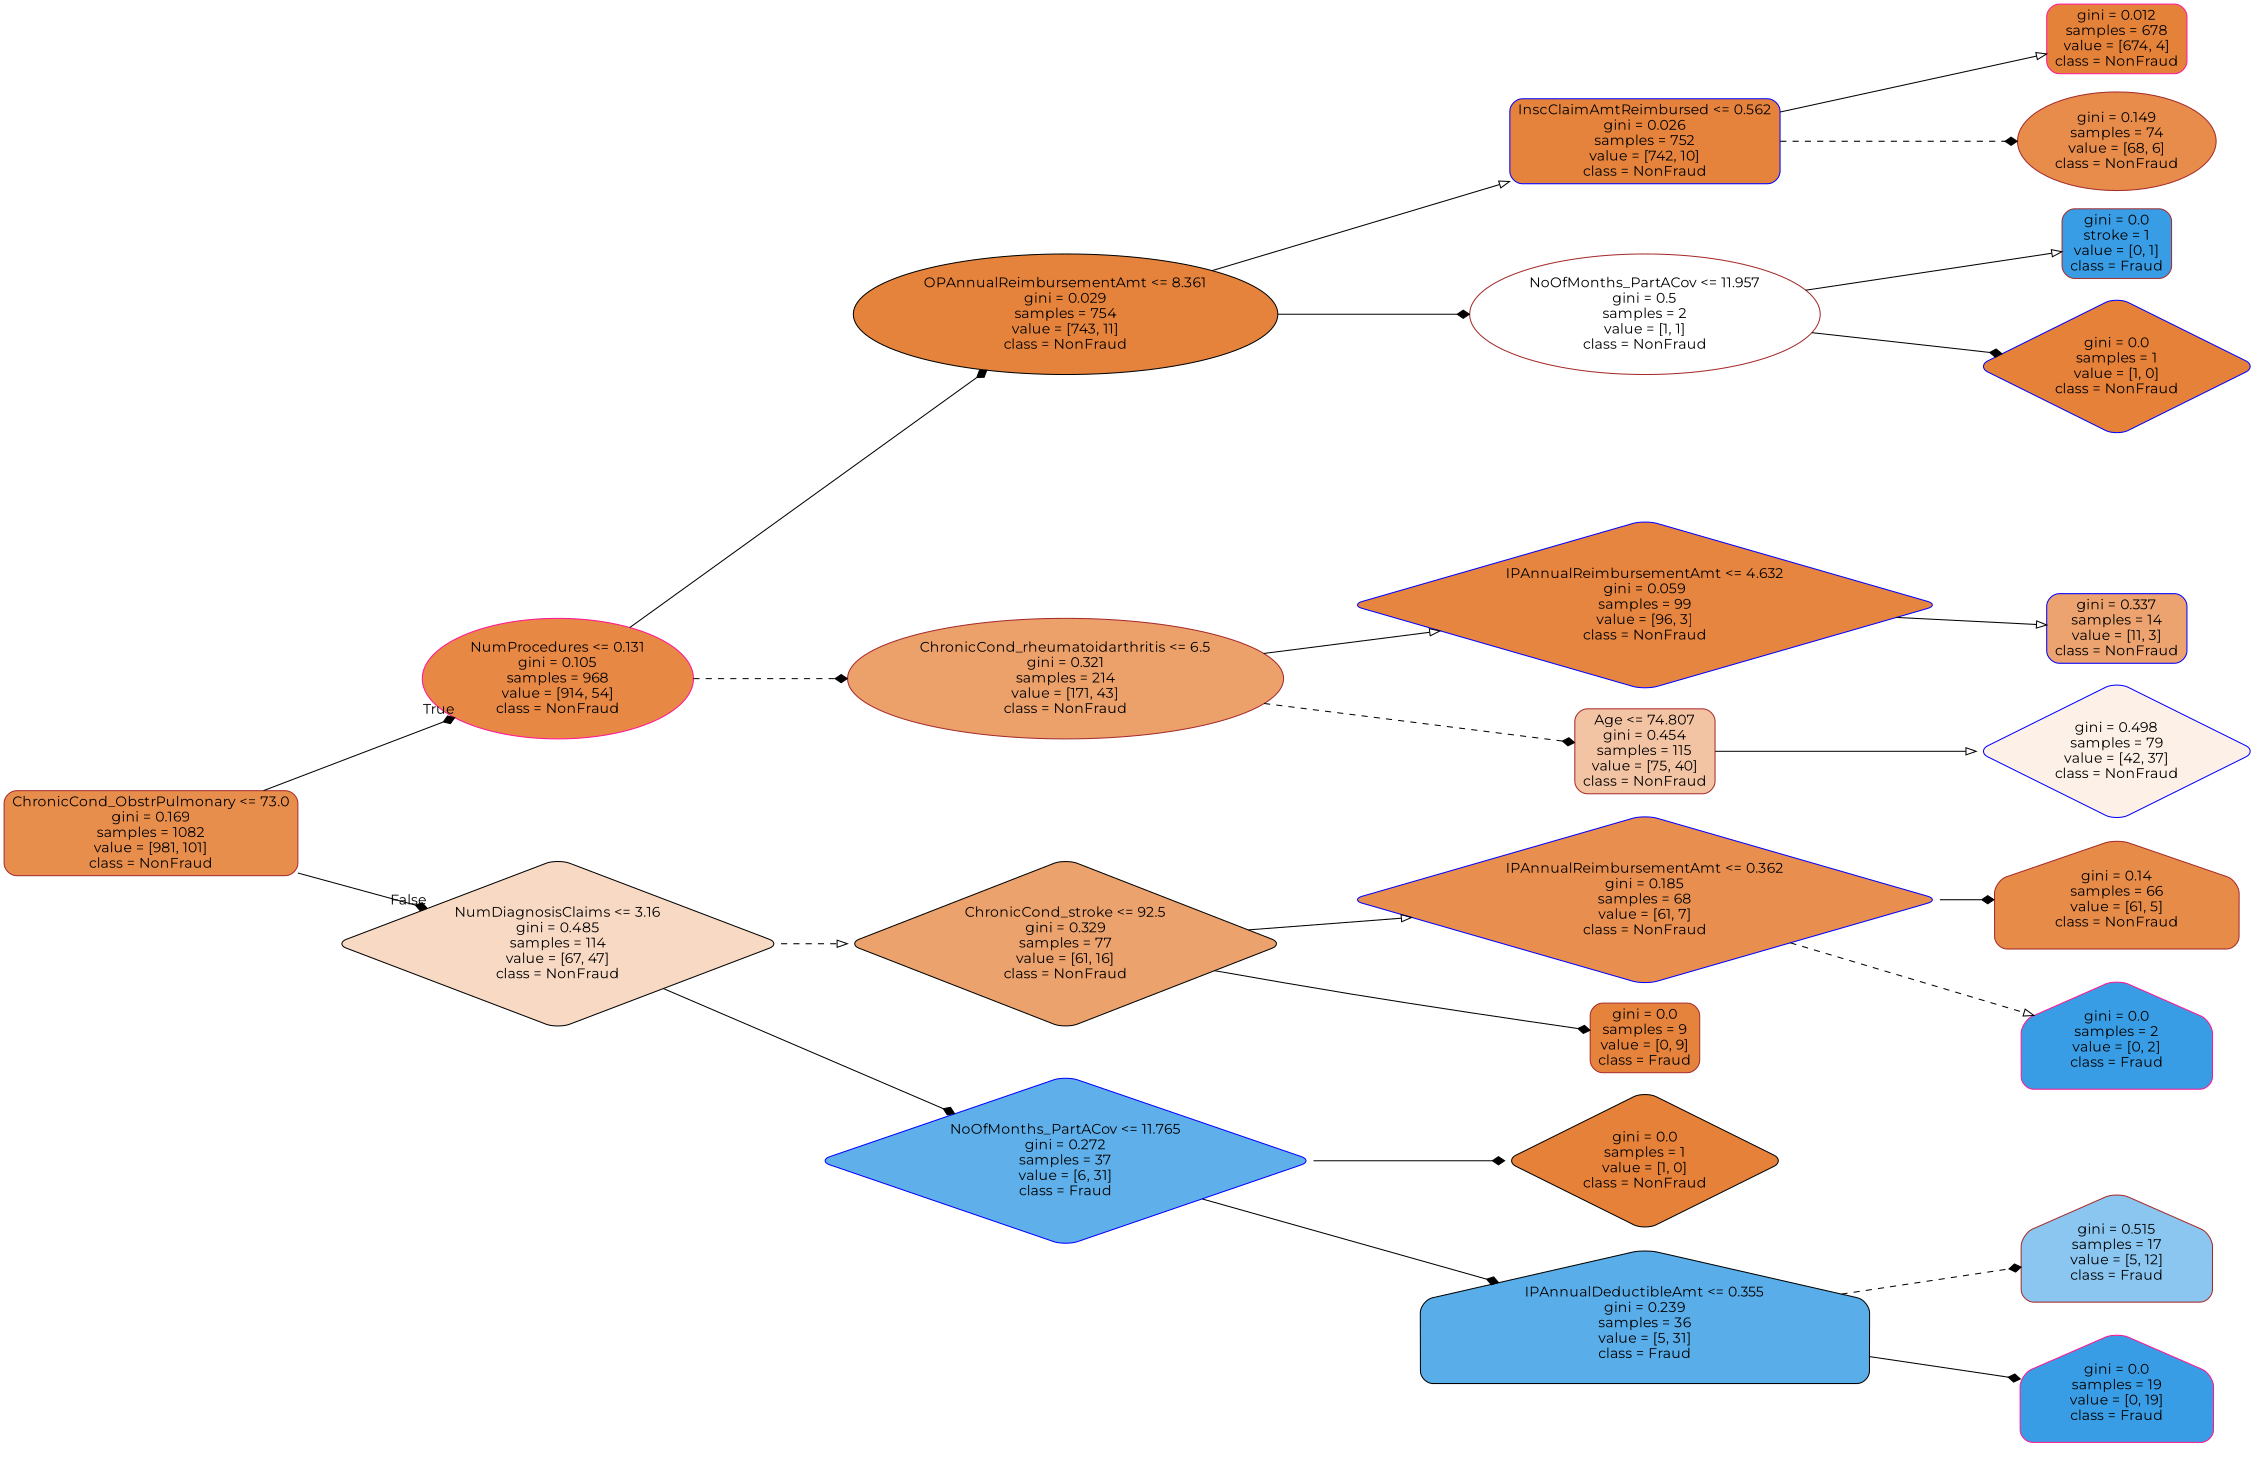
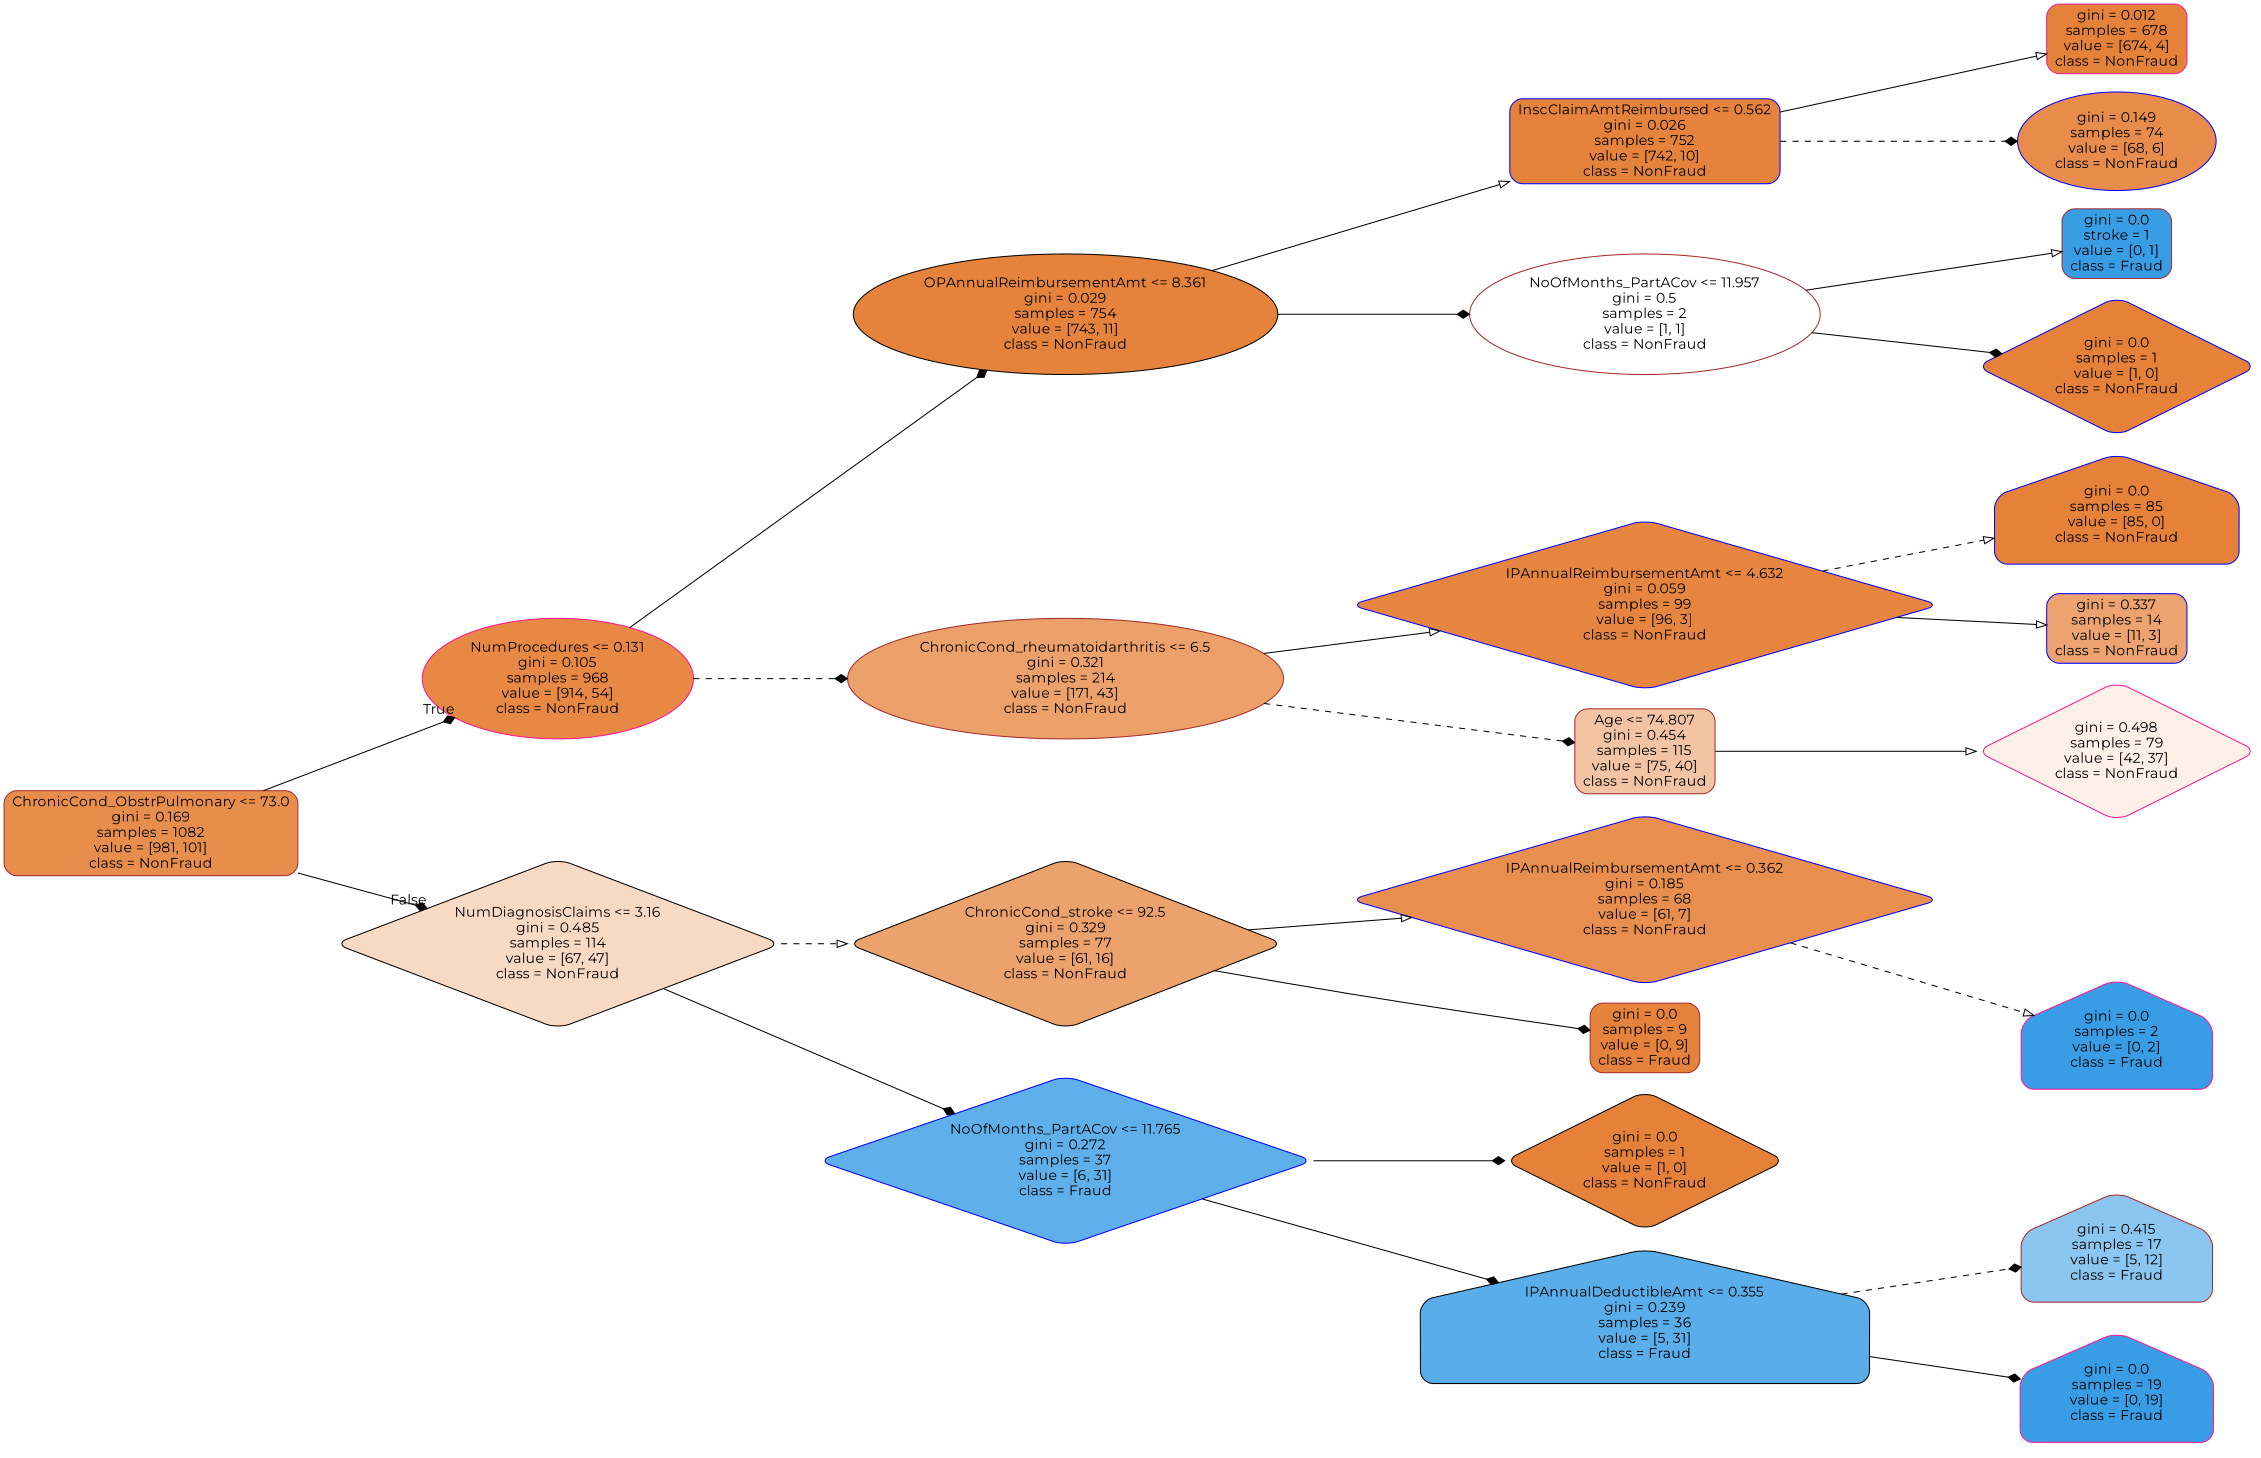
node "gini = 0.149 samples = 74 value = [68, 6] class = NonFraud": color brown -> blue
node "gini = 0.0 samples = 85 value = [85, 0] class = NonFraud": added
node "gini = 0.498 samples = 79 value = [42, 37] class = NonFraud": color blue -> deeppink
node "gini = 0.14 samples = 66 value = [61, 5] class = NonFraud": removed
node "gini = 0.515 samples = 17 value = [5, 12] class = Fraud": label "gini = 0.515 samples = 17 value = [5, 12] class = Fraud" -> "gini = 0.415 samples = 17 value = [5, 12] class = Fraud"
